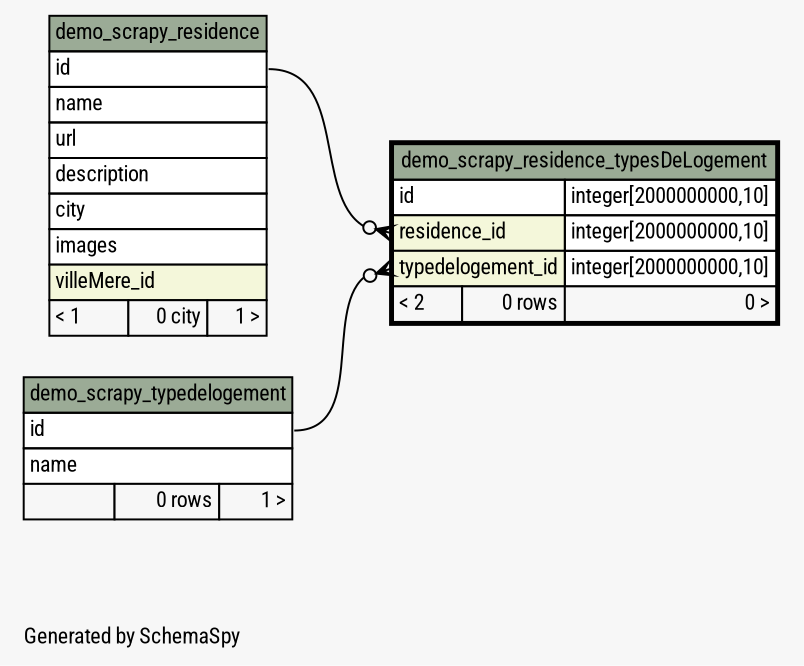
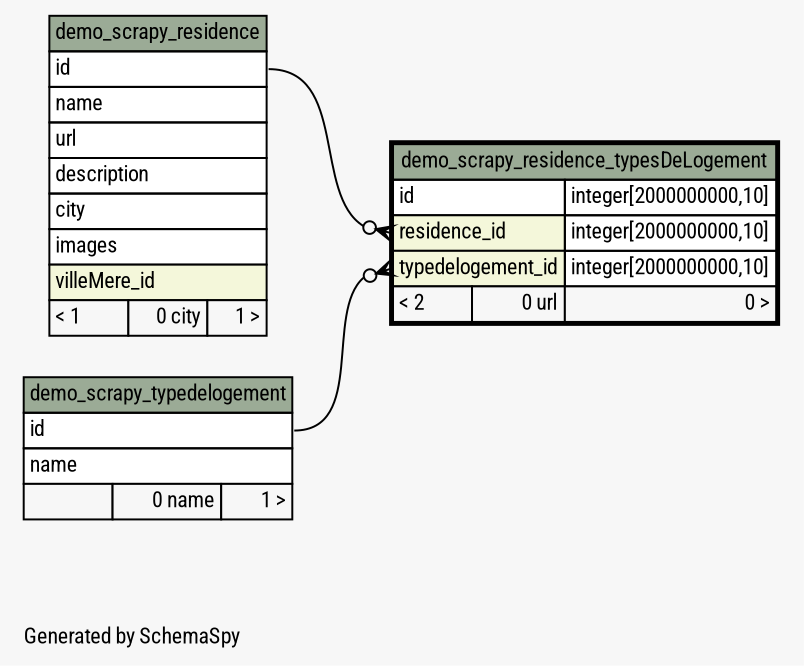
node "demo_scrapy_residence_typesDeLogement": text "0 rows" -> "0 url"
node "demo_scrapy_typedelogement": text "0 rows" -> "0 name"
